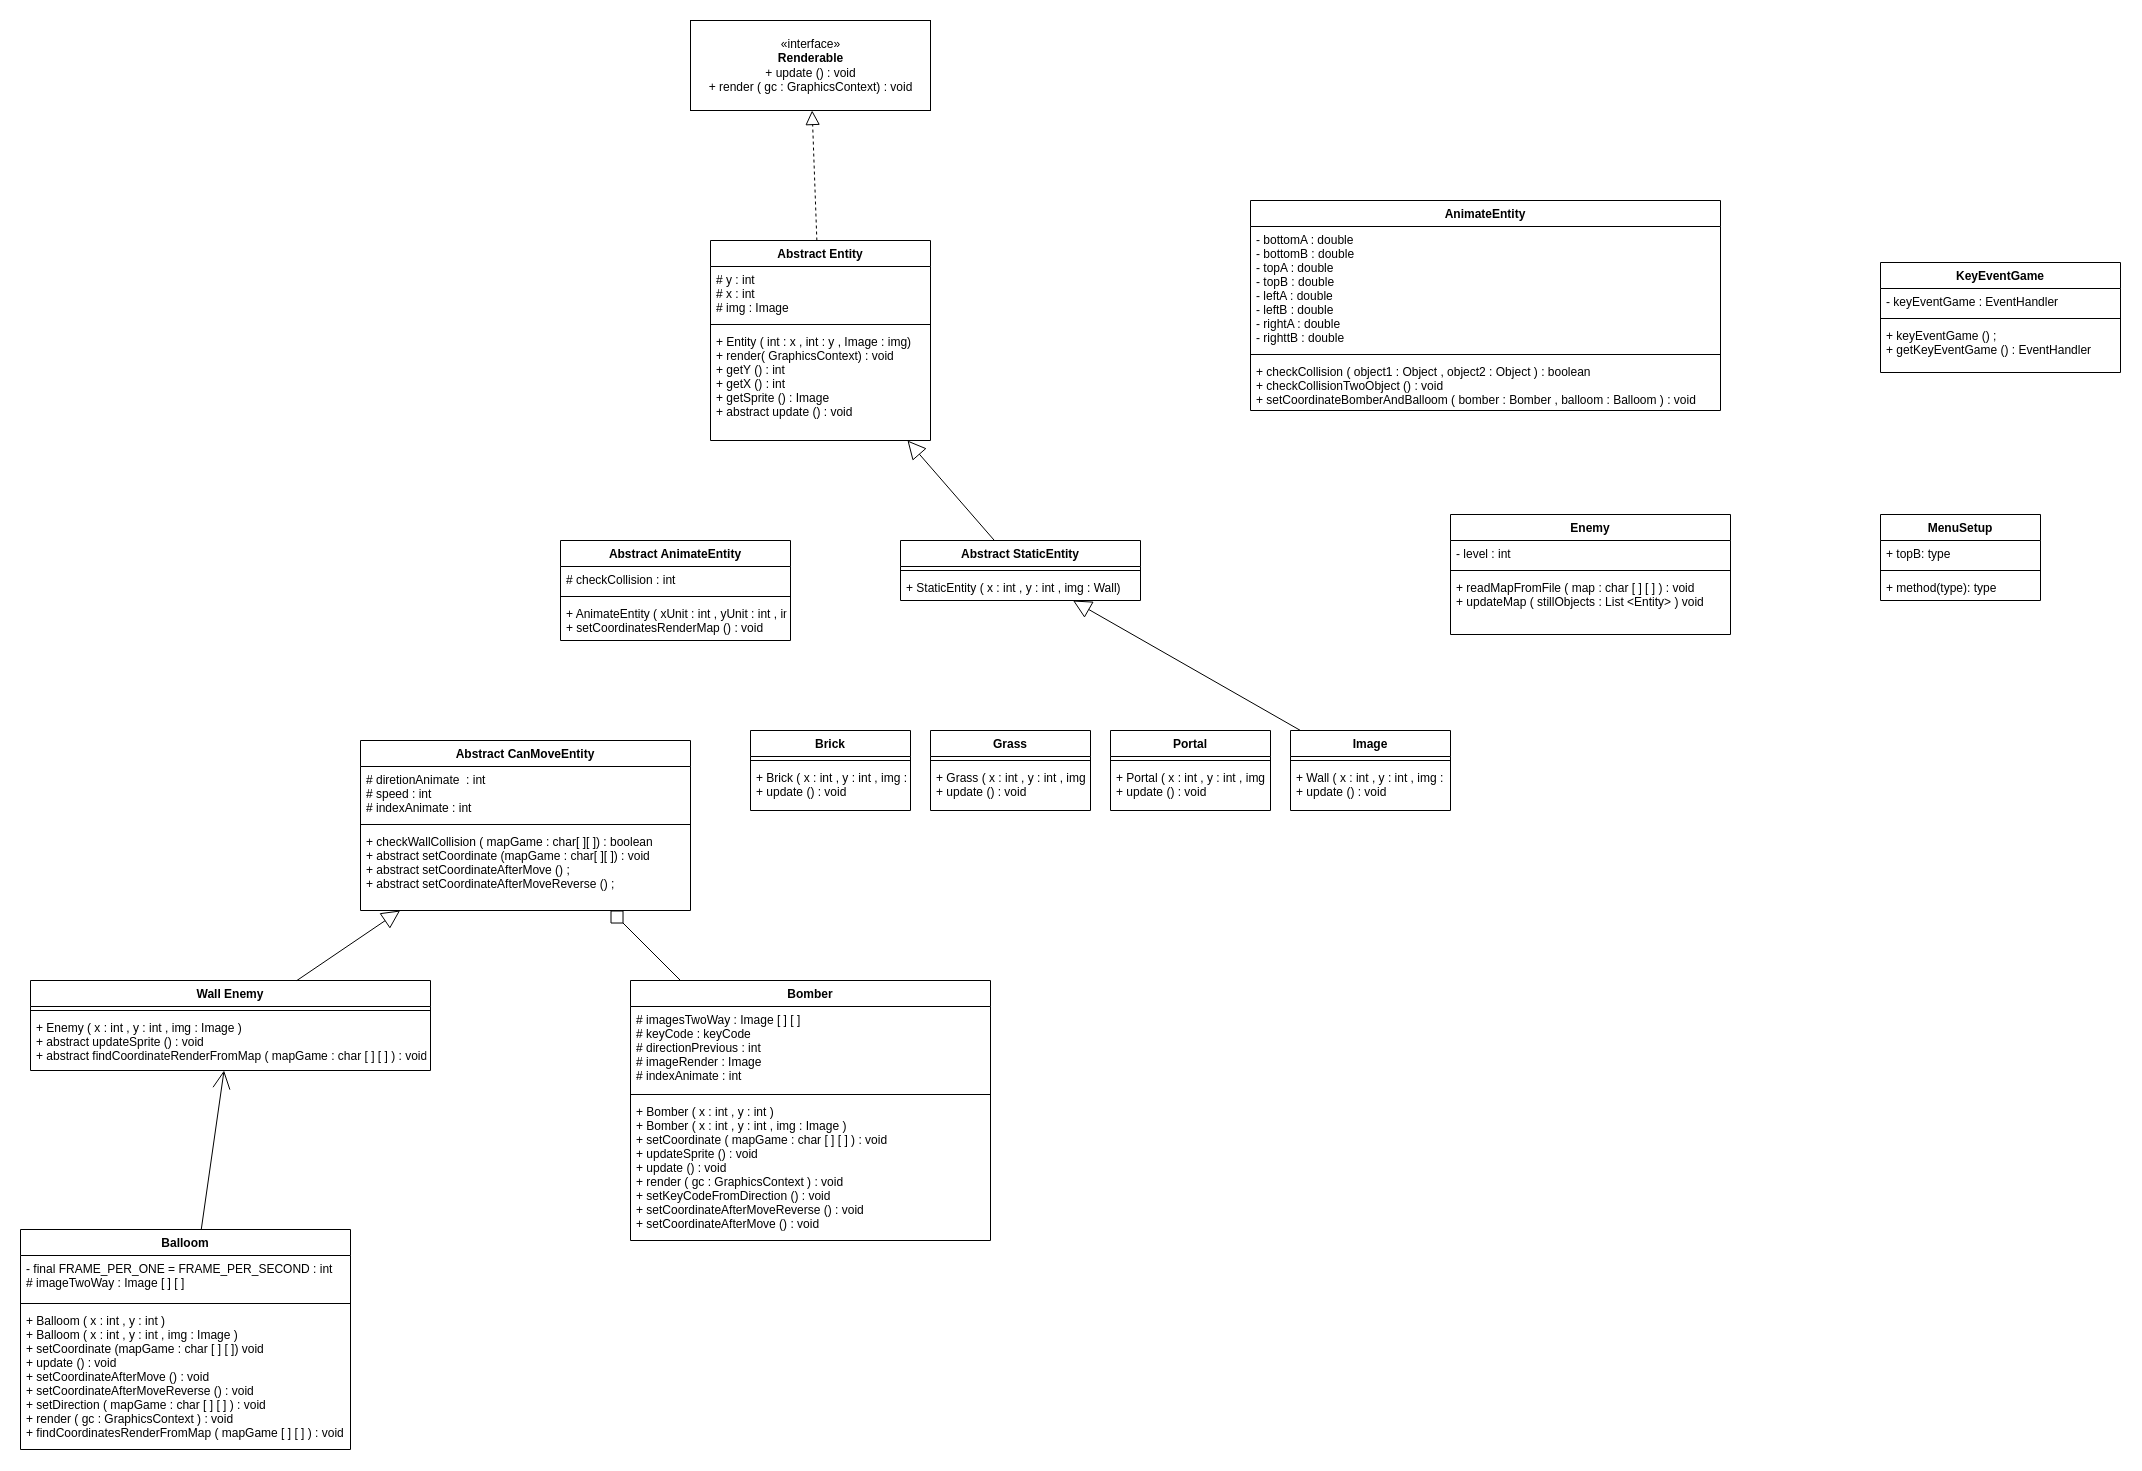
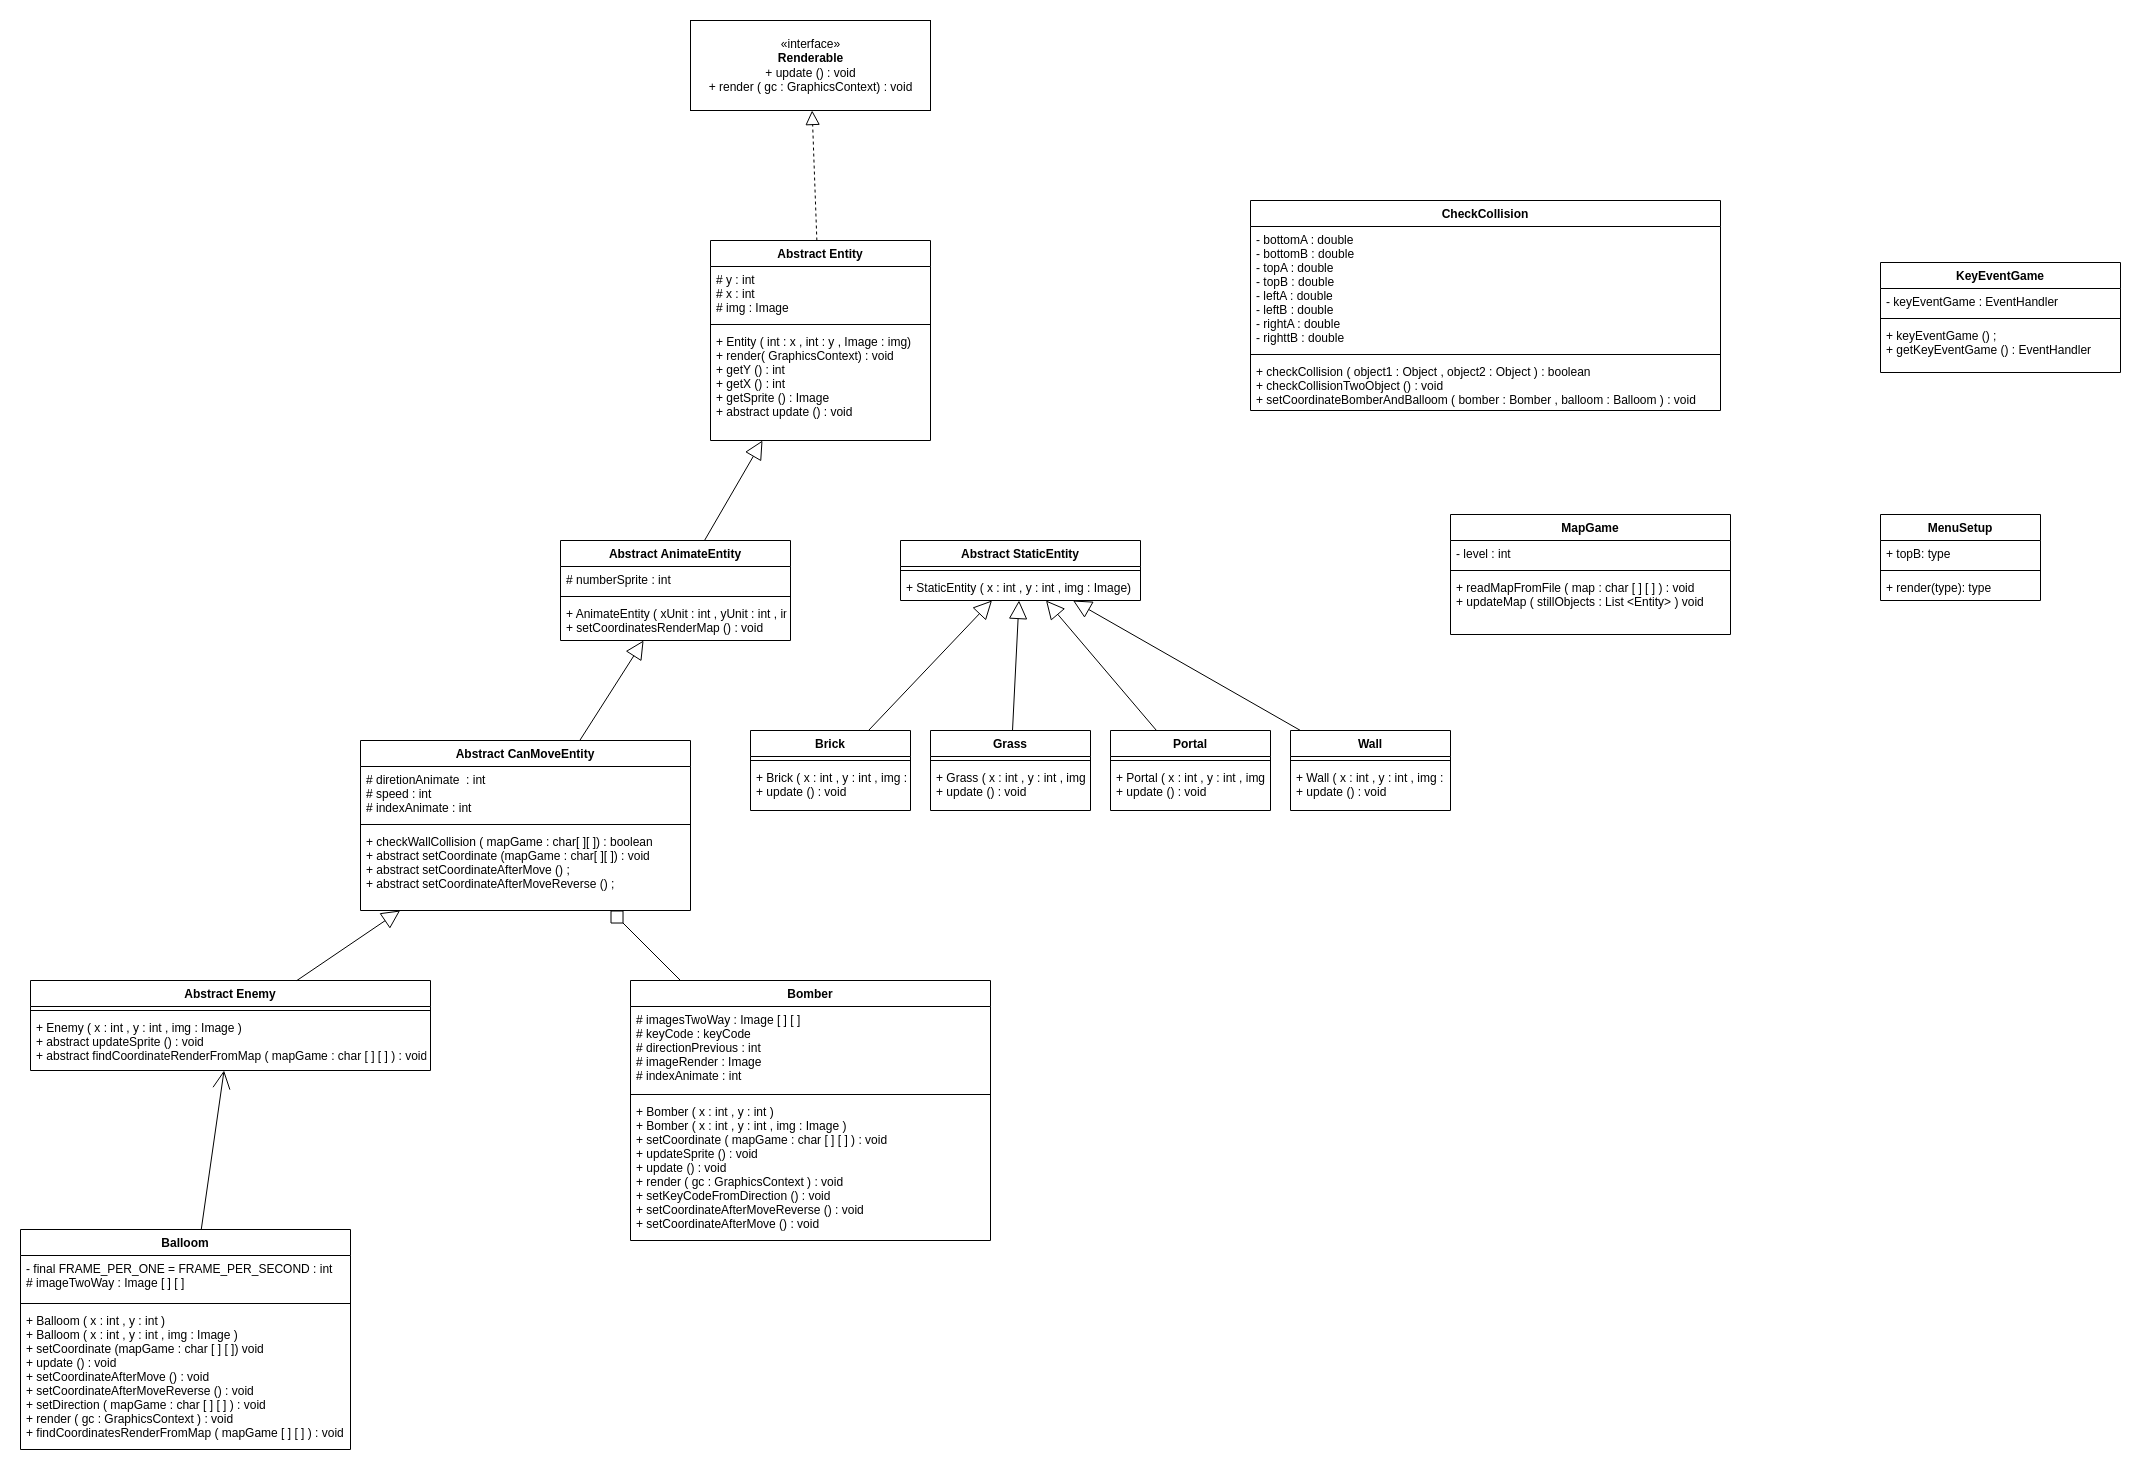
node "AnimateEntity": label "AnimateEntity" -> "CheckCollision"
edge "Abstract StaticEntity" -> "Abstract Entity": removed
edge "Abstract AnimateEntity" -> "Abstract Entity": added
node "Enemy": label "Enemy" -> "MapGame"
node "# checkCollision : int": label "# checkCollision : int" -> "# numberSprite : int"
node "+ StaticEntity ( x : int , y : int , img : Wall)": label "+ StaticEntity ( x : int , y : int , img : Wall)" -> "+ StaticEntity ( x : int , y : int , img : Image)"
node "+ method(type): type": label "+ method(type): type" -> "+ render(type): type"
edge "Brick" -> "Abstract StaticEntity": added
edge "Portal" -> "Abstract StaticEntity": added
edge "Grass" -> "Abstract StaticEntity": added
edge "Abstract CanMoveEntity" -> "Abstract AnimateEntity": added
node "Image": label "Image" -> "Wall"
node "Wall Enemy": label "Wall Enemy" -> "Abstract Enemy"
